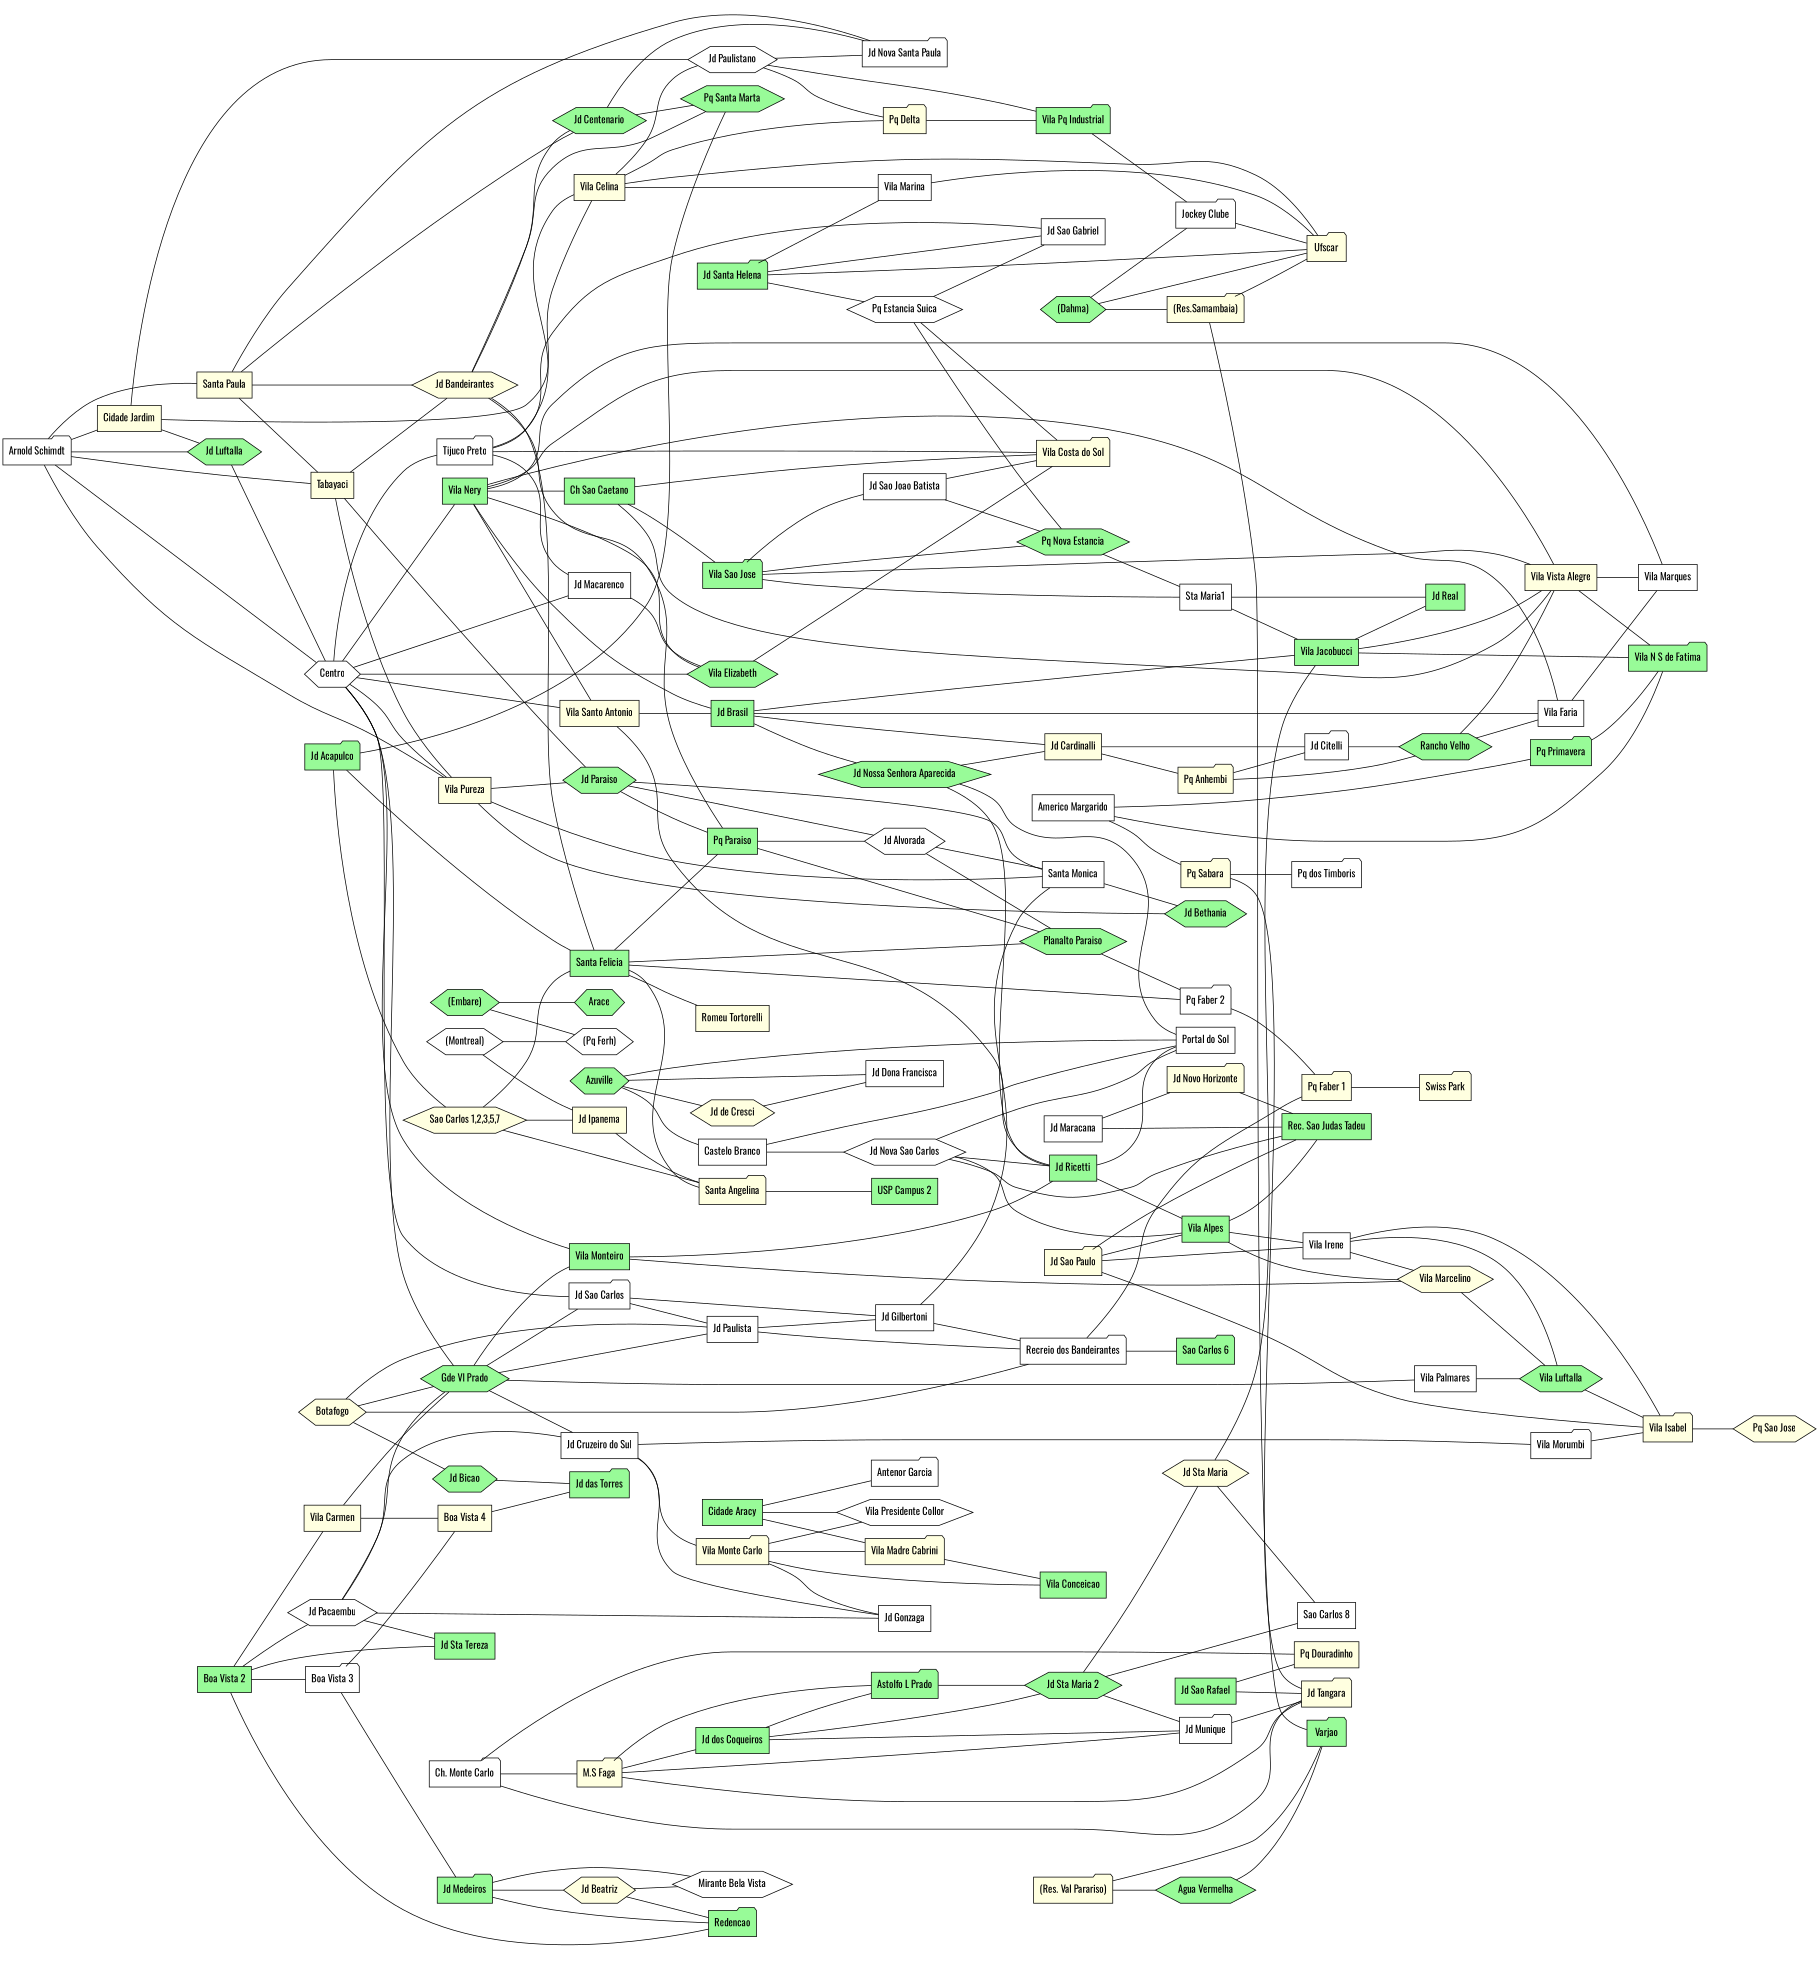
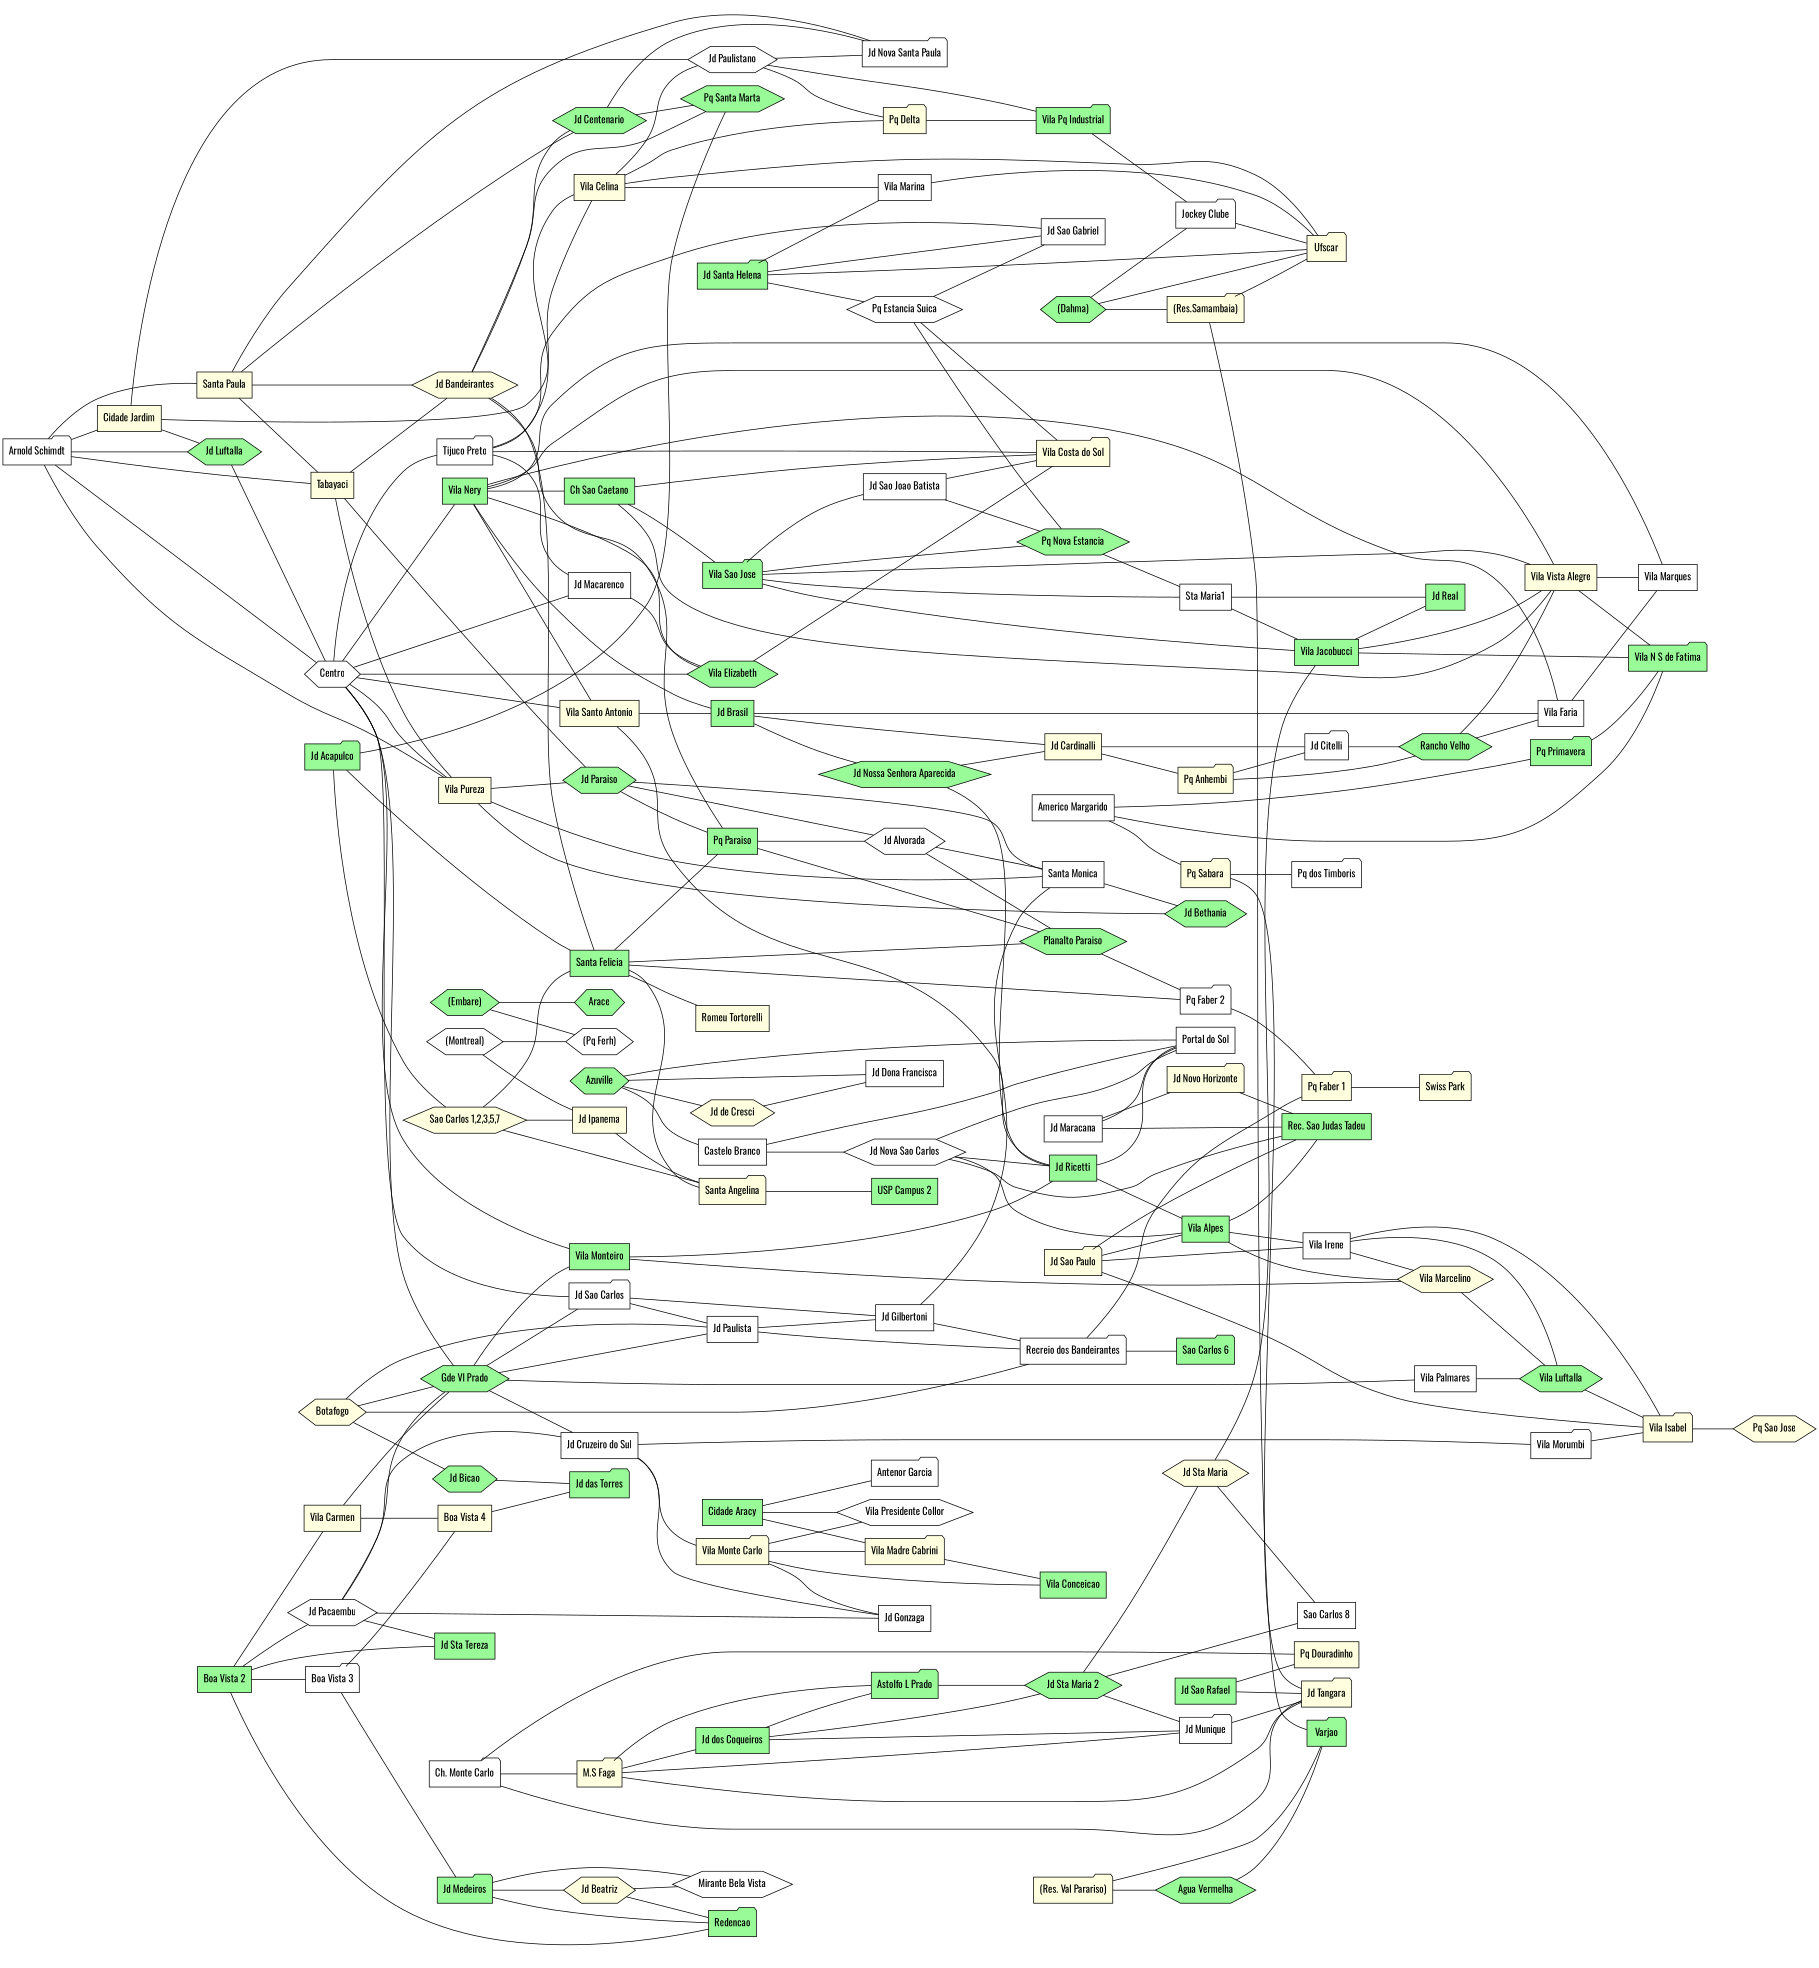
edge "Vila Jacobucci" -- "Jd Brasil": now "Vila Jacobucci" -- "Vila Sao Jose"
edge "Jd Nossa Senhora Aparecida" -- "Portal do Sol": now "Jd Maracana" -- "Portal do Sol"
